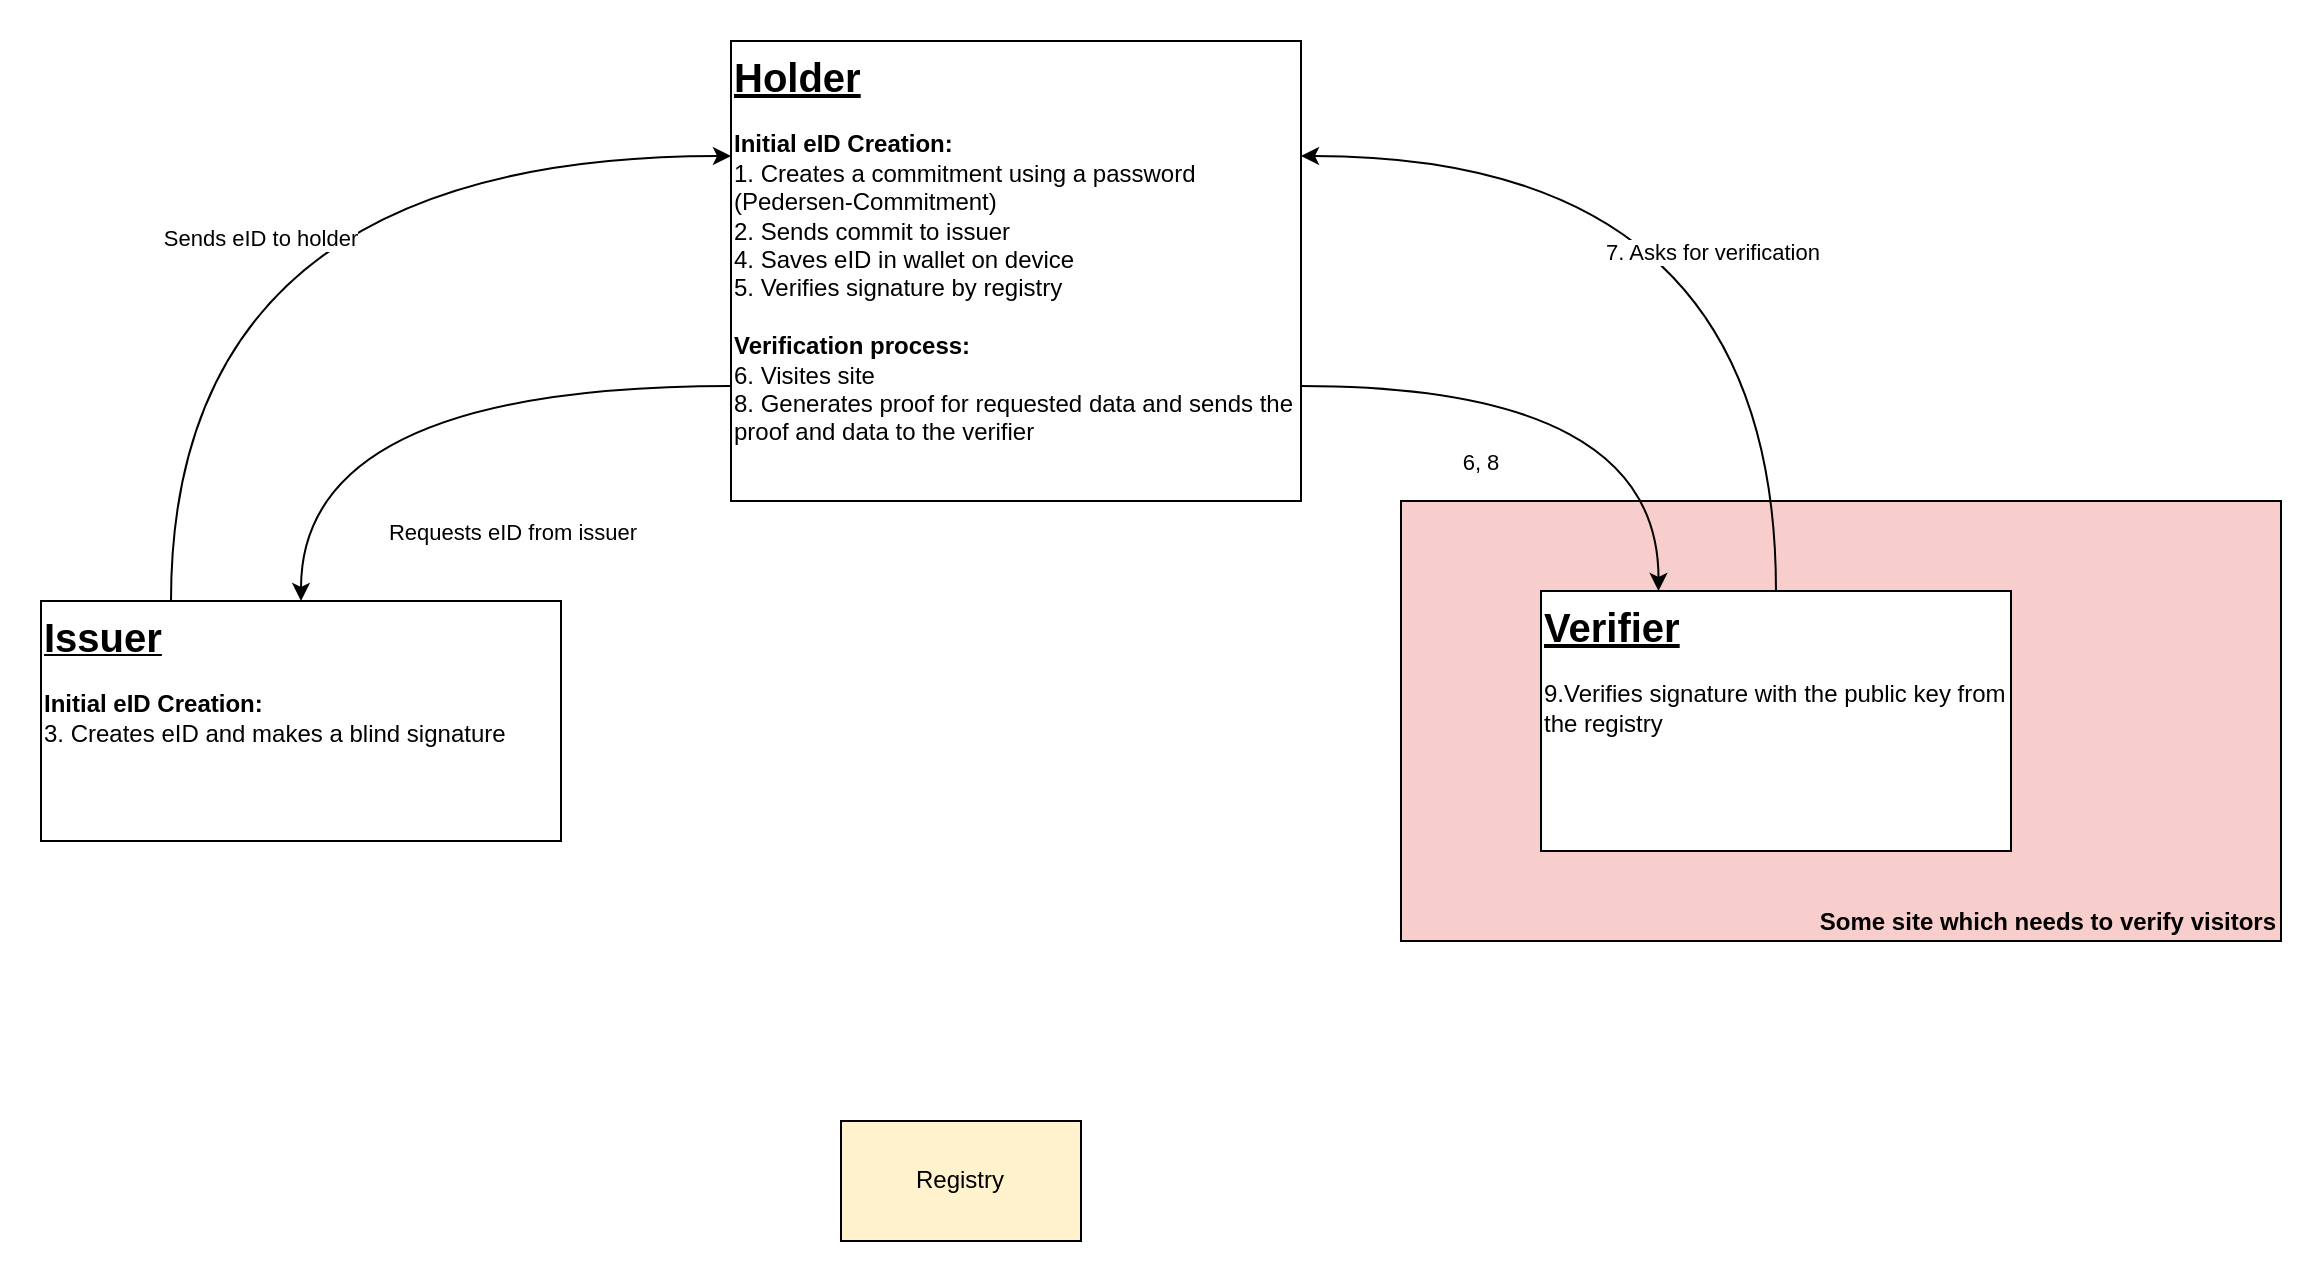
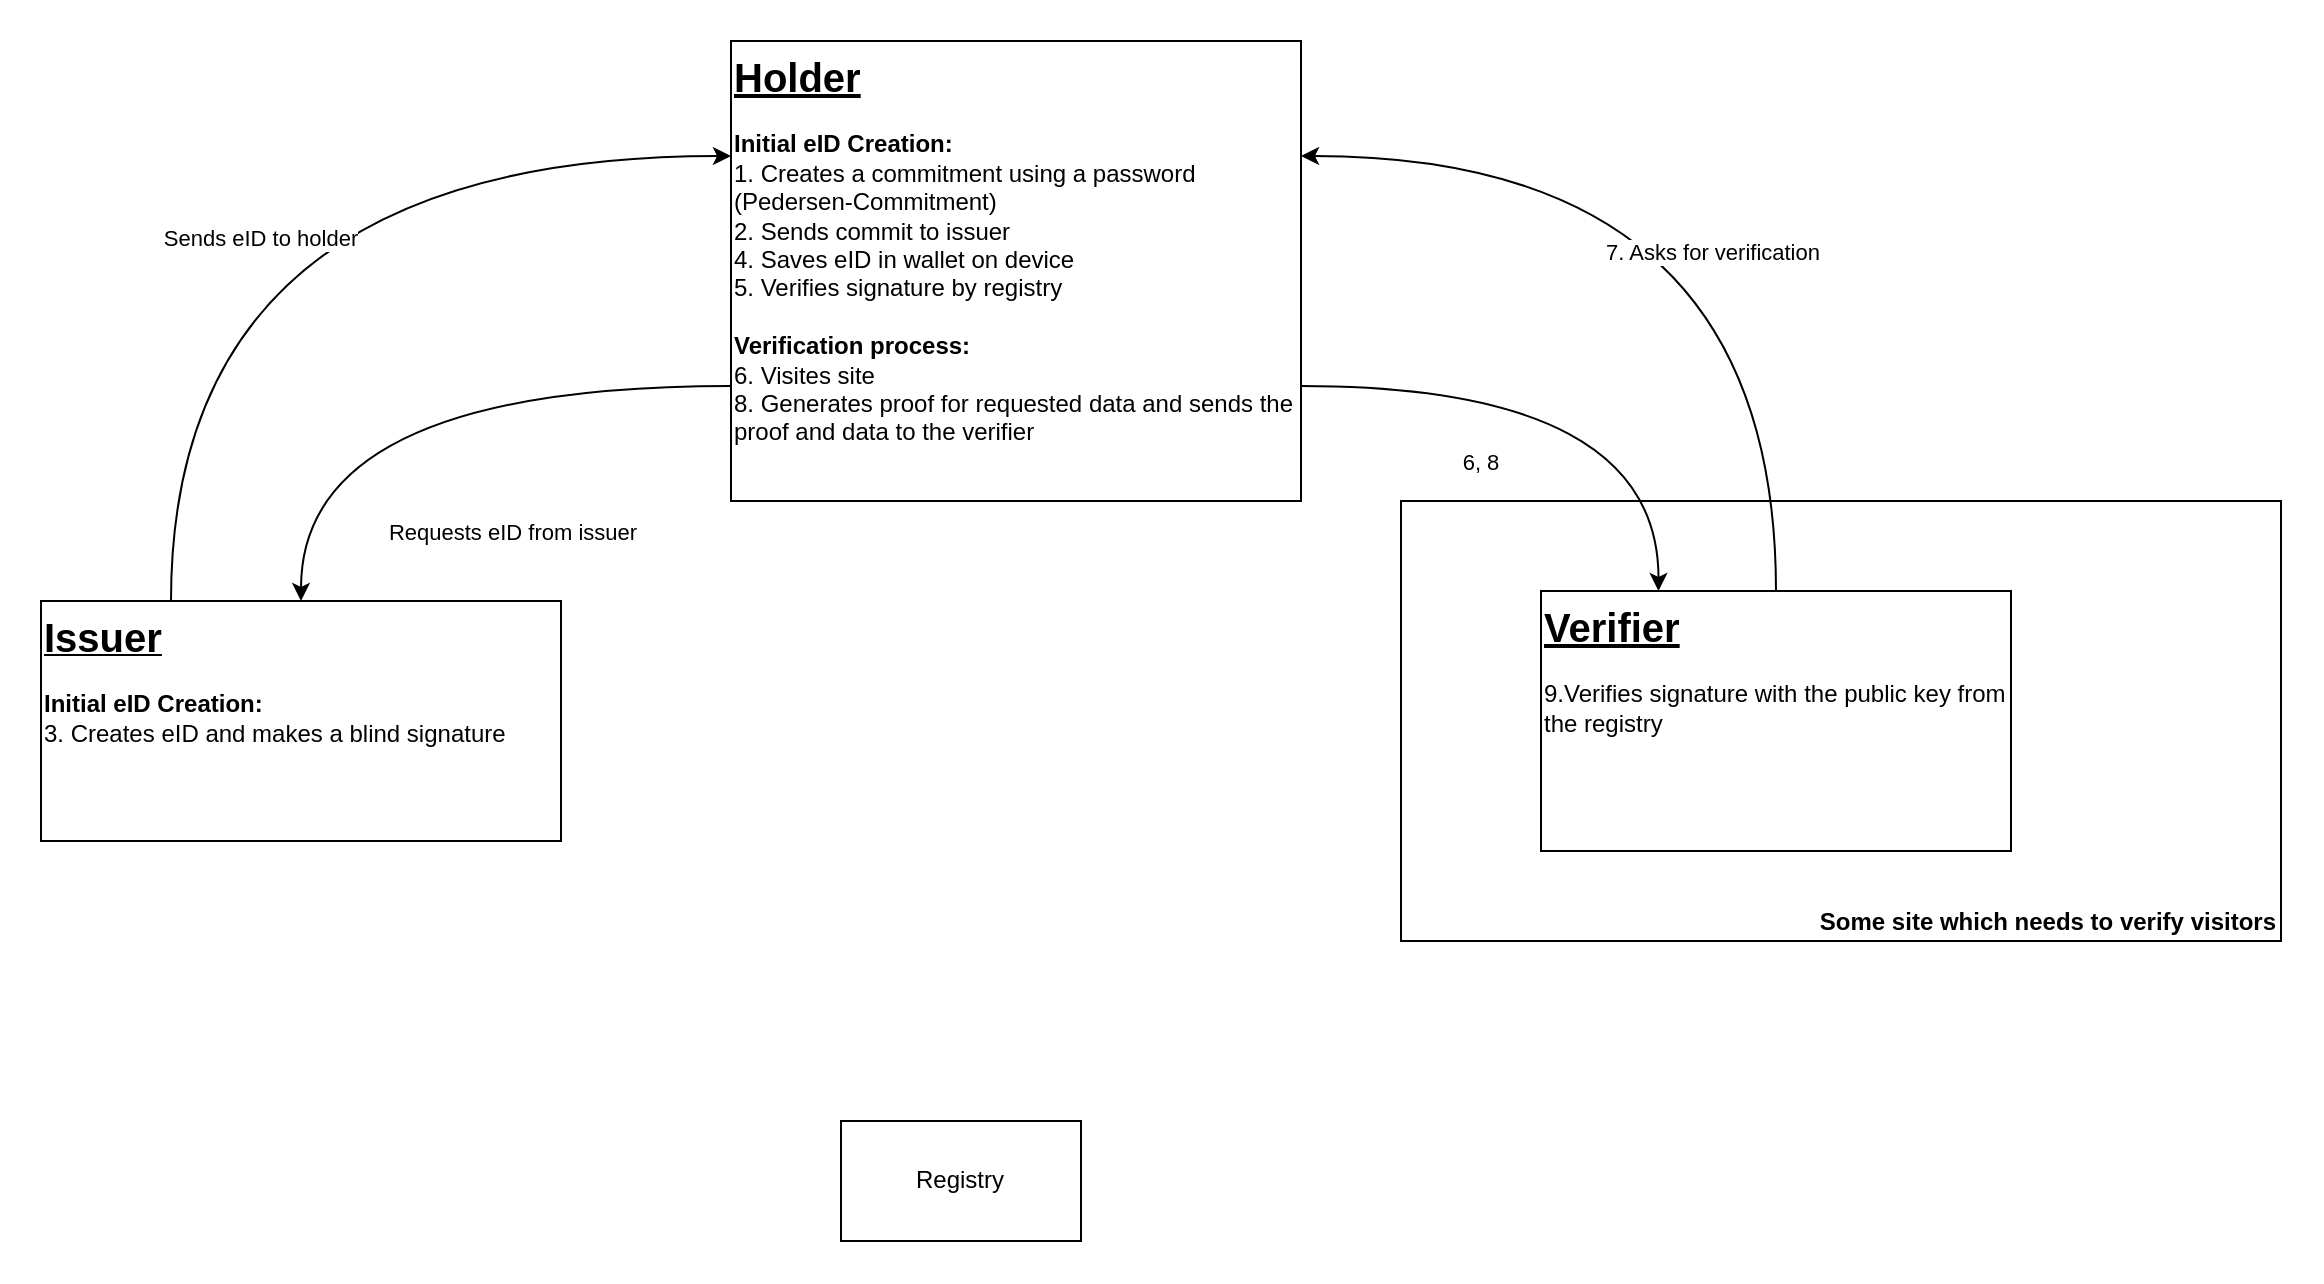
node "Some site which needs to verify visitors": fillcolor #f8cecc -> #ffffff
node "Registry": fillcolor #fff2cc -> #ffffff
